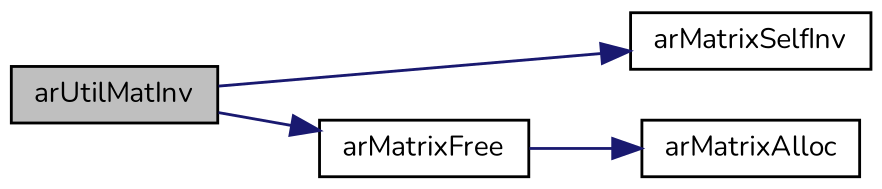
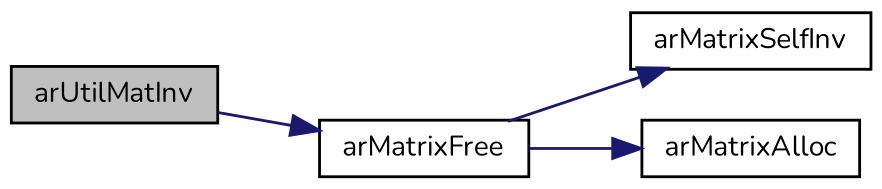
edge "arUtilMatInv" -> "arMatrixSelfInv": now "arMatrixFree" -> "arMatrixSelfInv"
